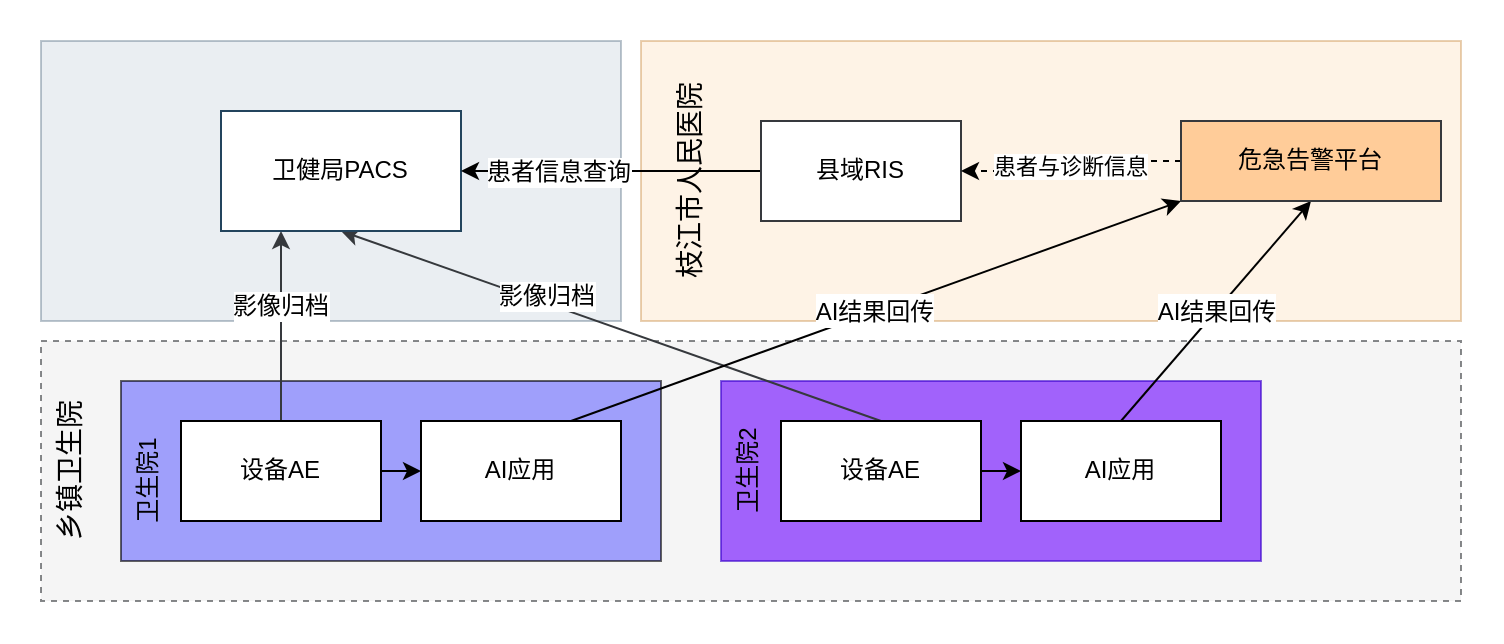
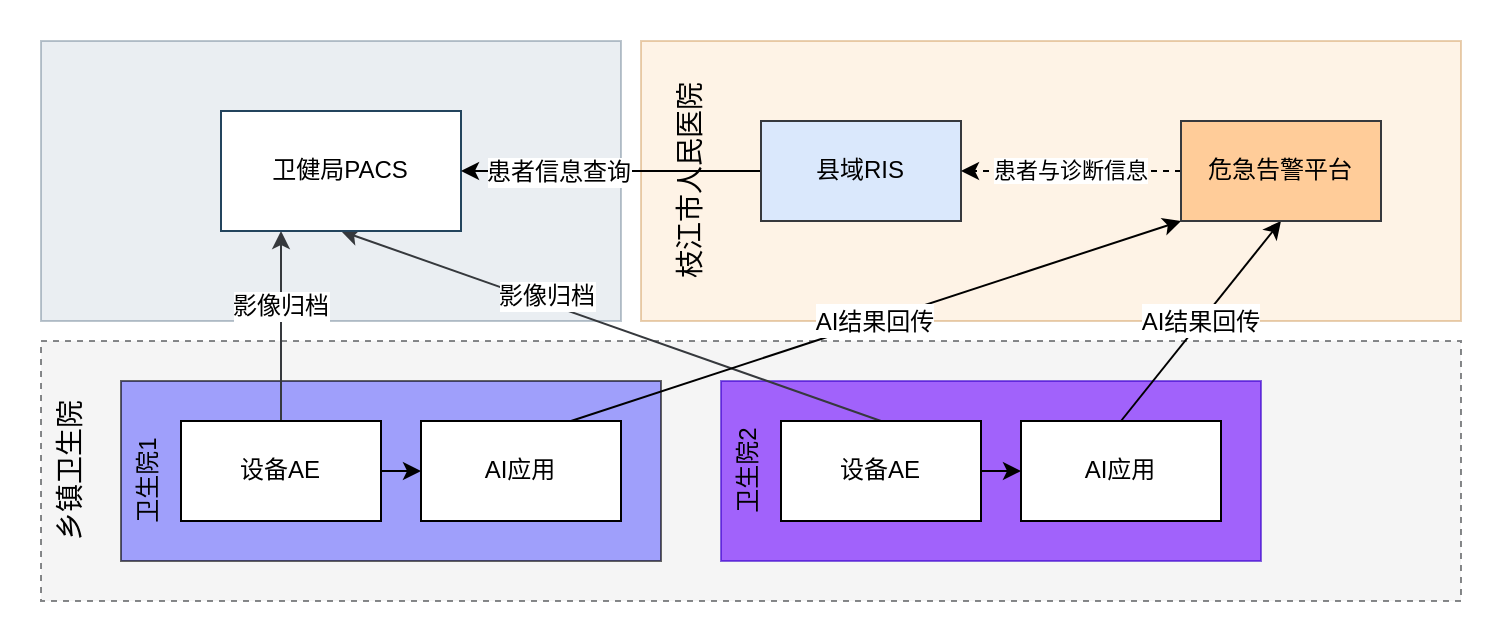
node "危急告警平台": size 260x80 -> 200x100
node "县域RIS": fillcolor #ffffff -> #dae8fc
